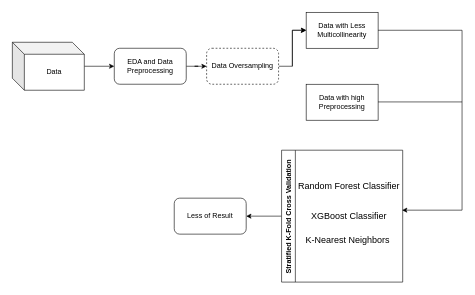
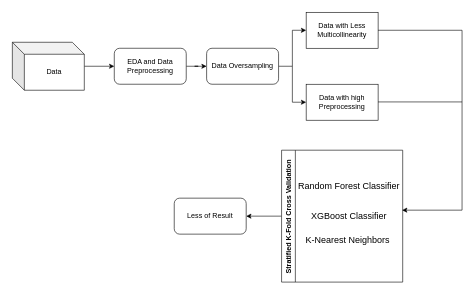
node "Data Oversampling": style dashed -> solid
edge "Data Oversampling" -> "Data with Less Multicollinearity": now "Data Oversampling" -> "Data with high Preprocessing"
